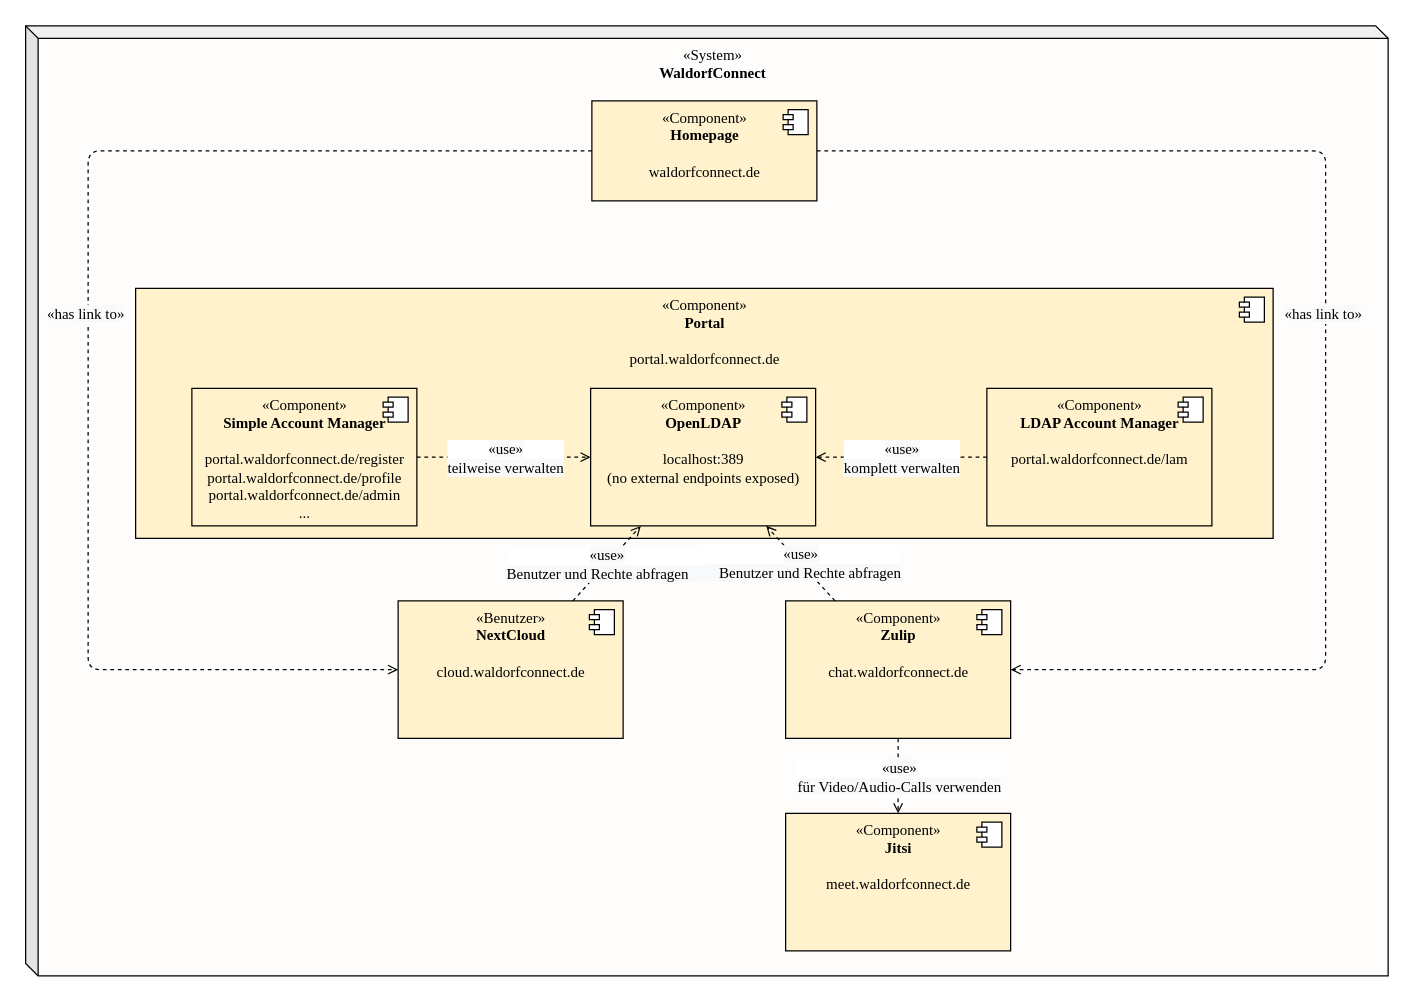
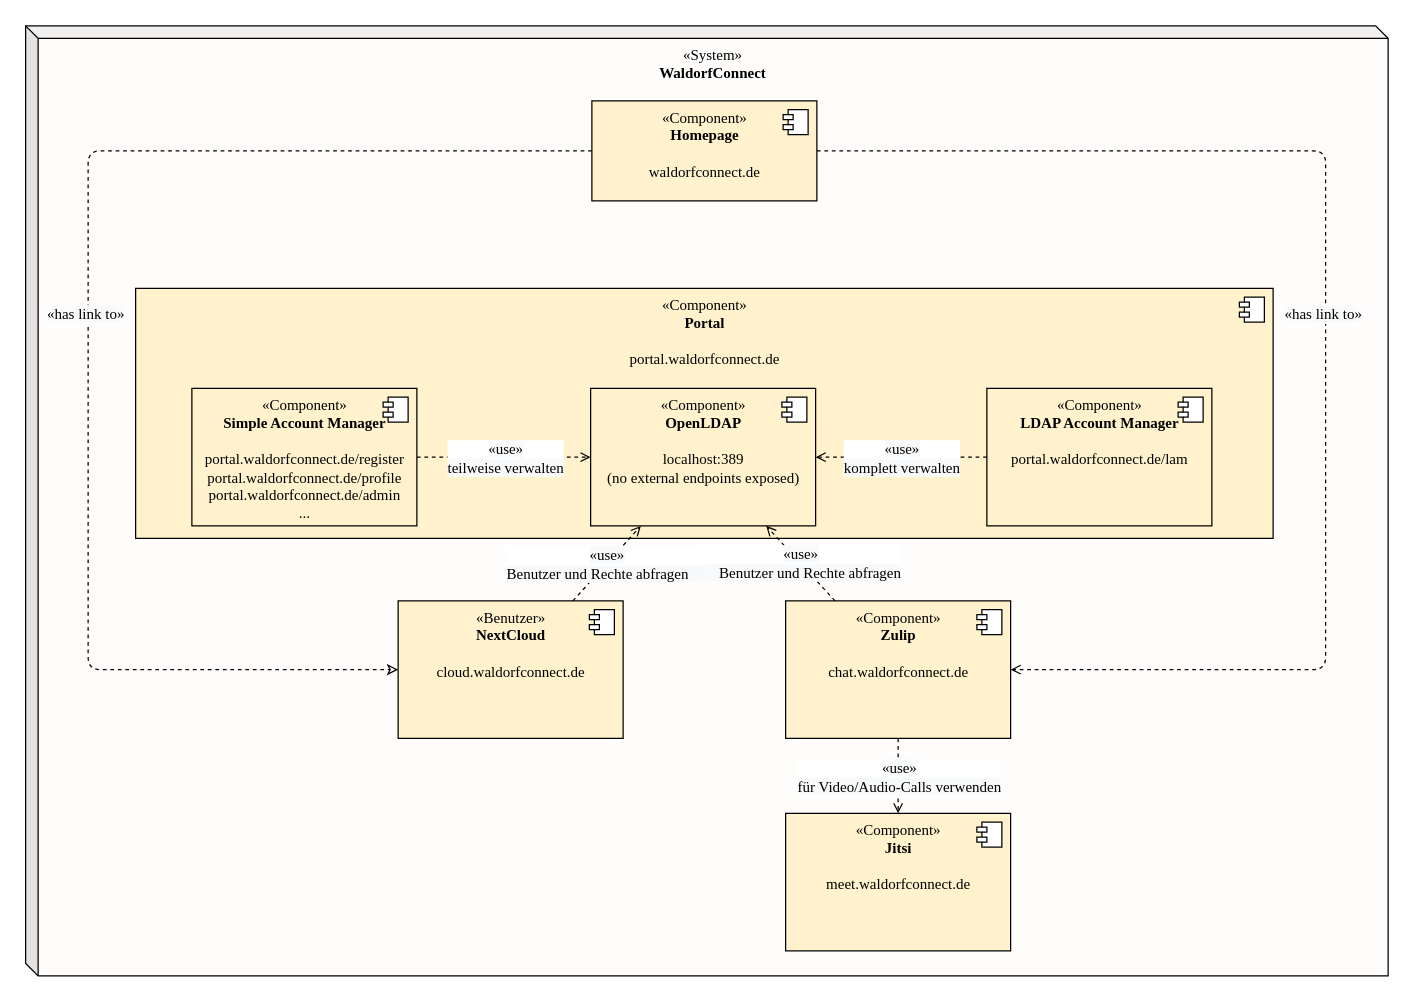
edge "«Component» Homepage waldorfconnect.de" -> "«Benutzer» NextCloud cloud.waldorfconnect.de": arrowhead open -> classic
